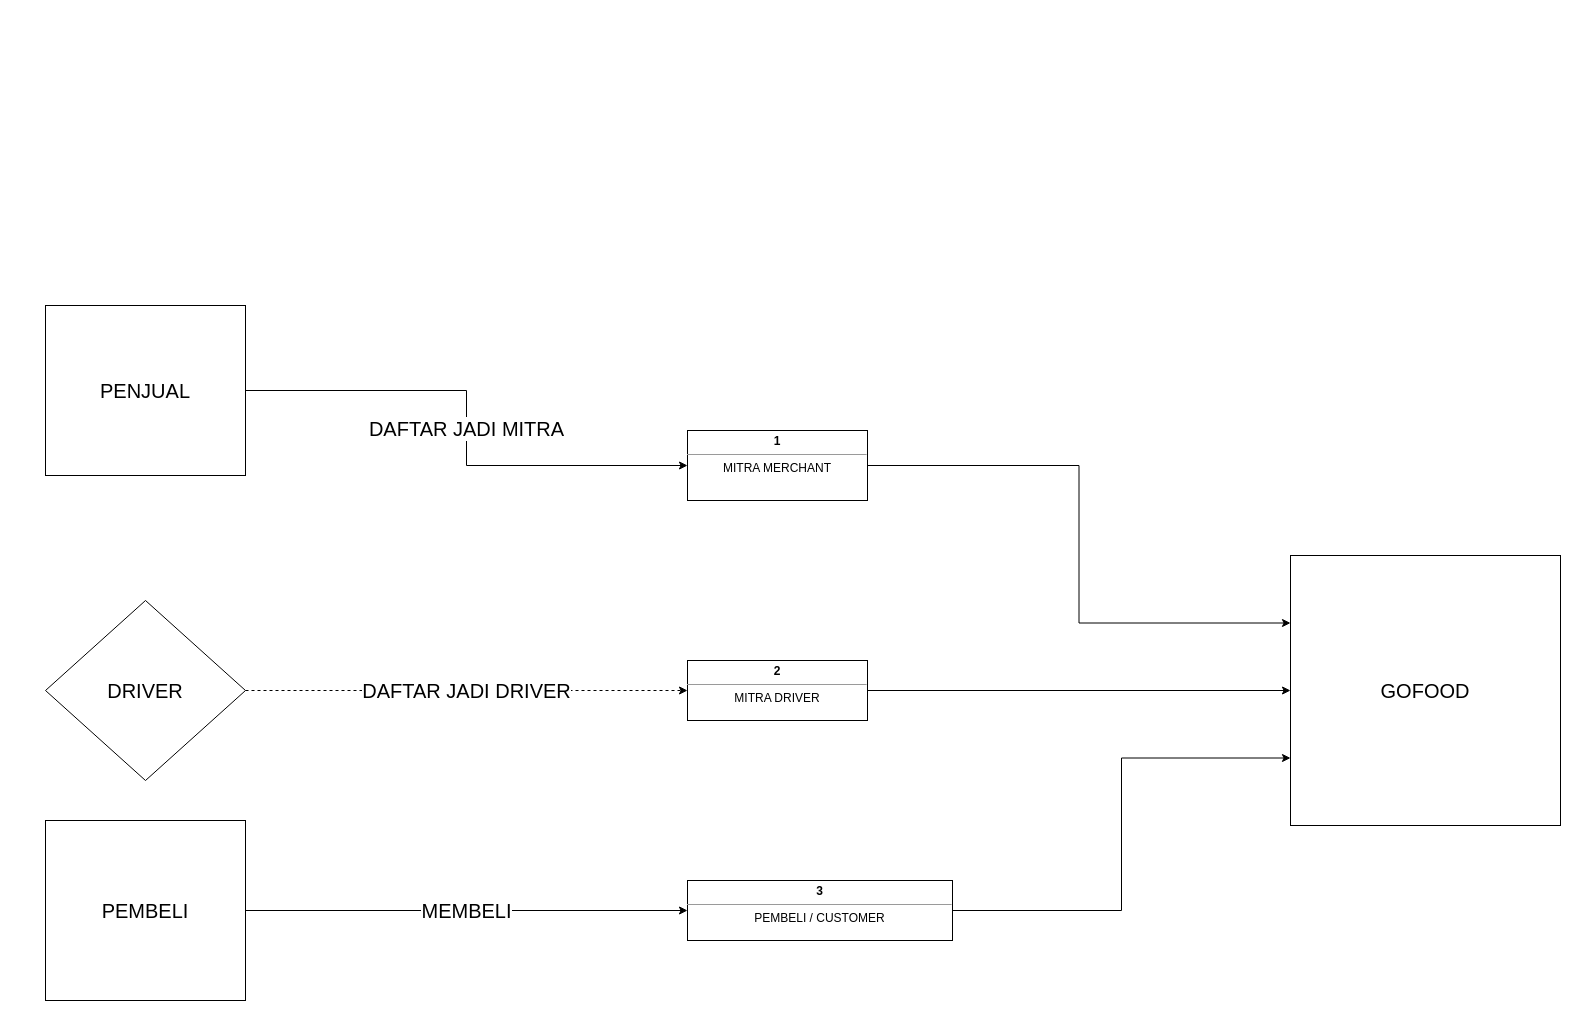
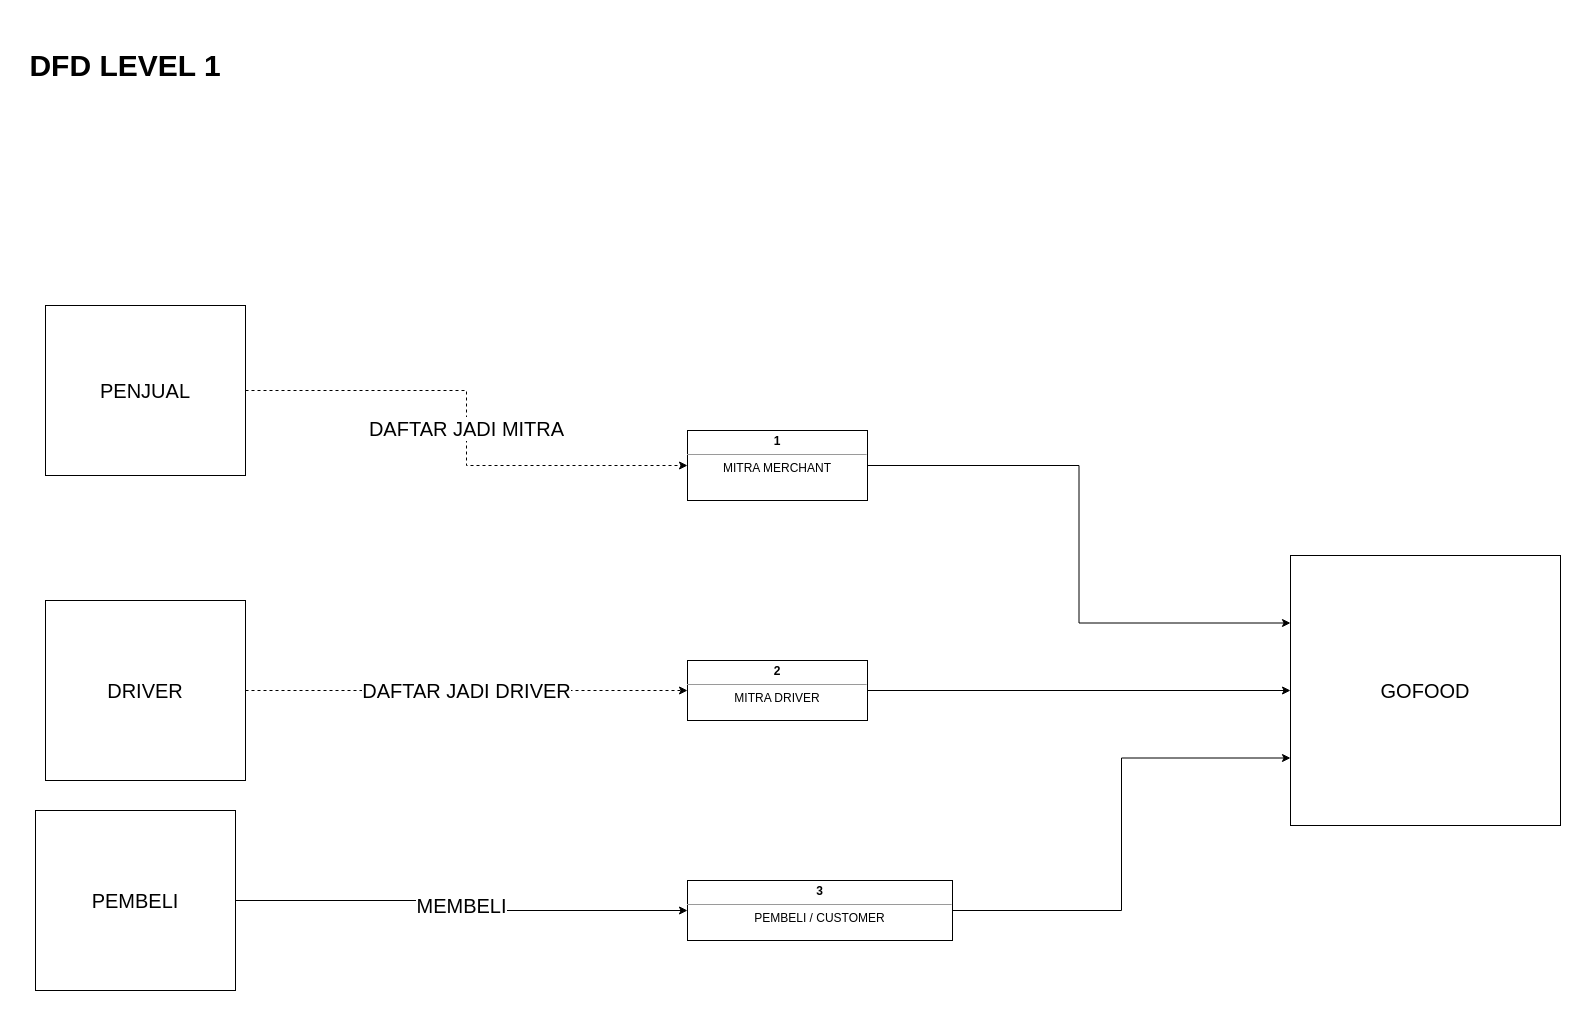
node "DFD LEVEL 1": added
edge "PENJUAL" -> "1 MITRA MERCHANT": style solid -> dashed
node "DRIVER": shape diamond -> rectangle
node "PEMBELI": moved (146, 911) -> (136, 901)
